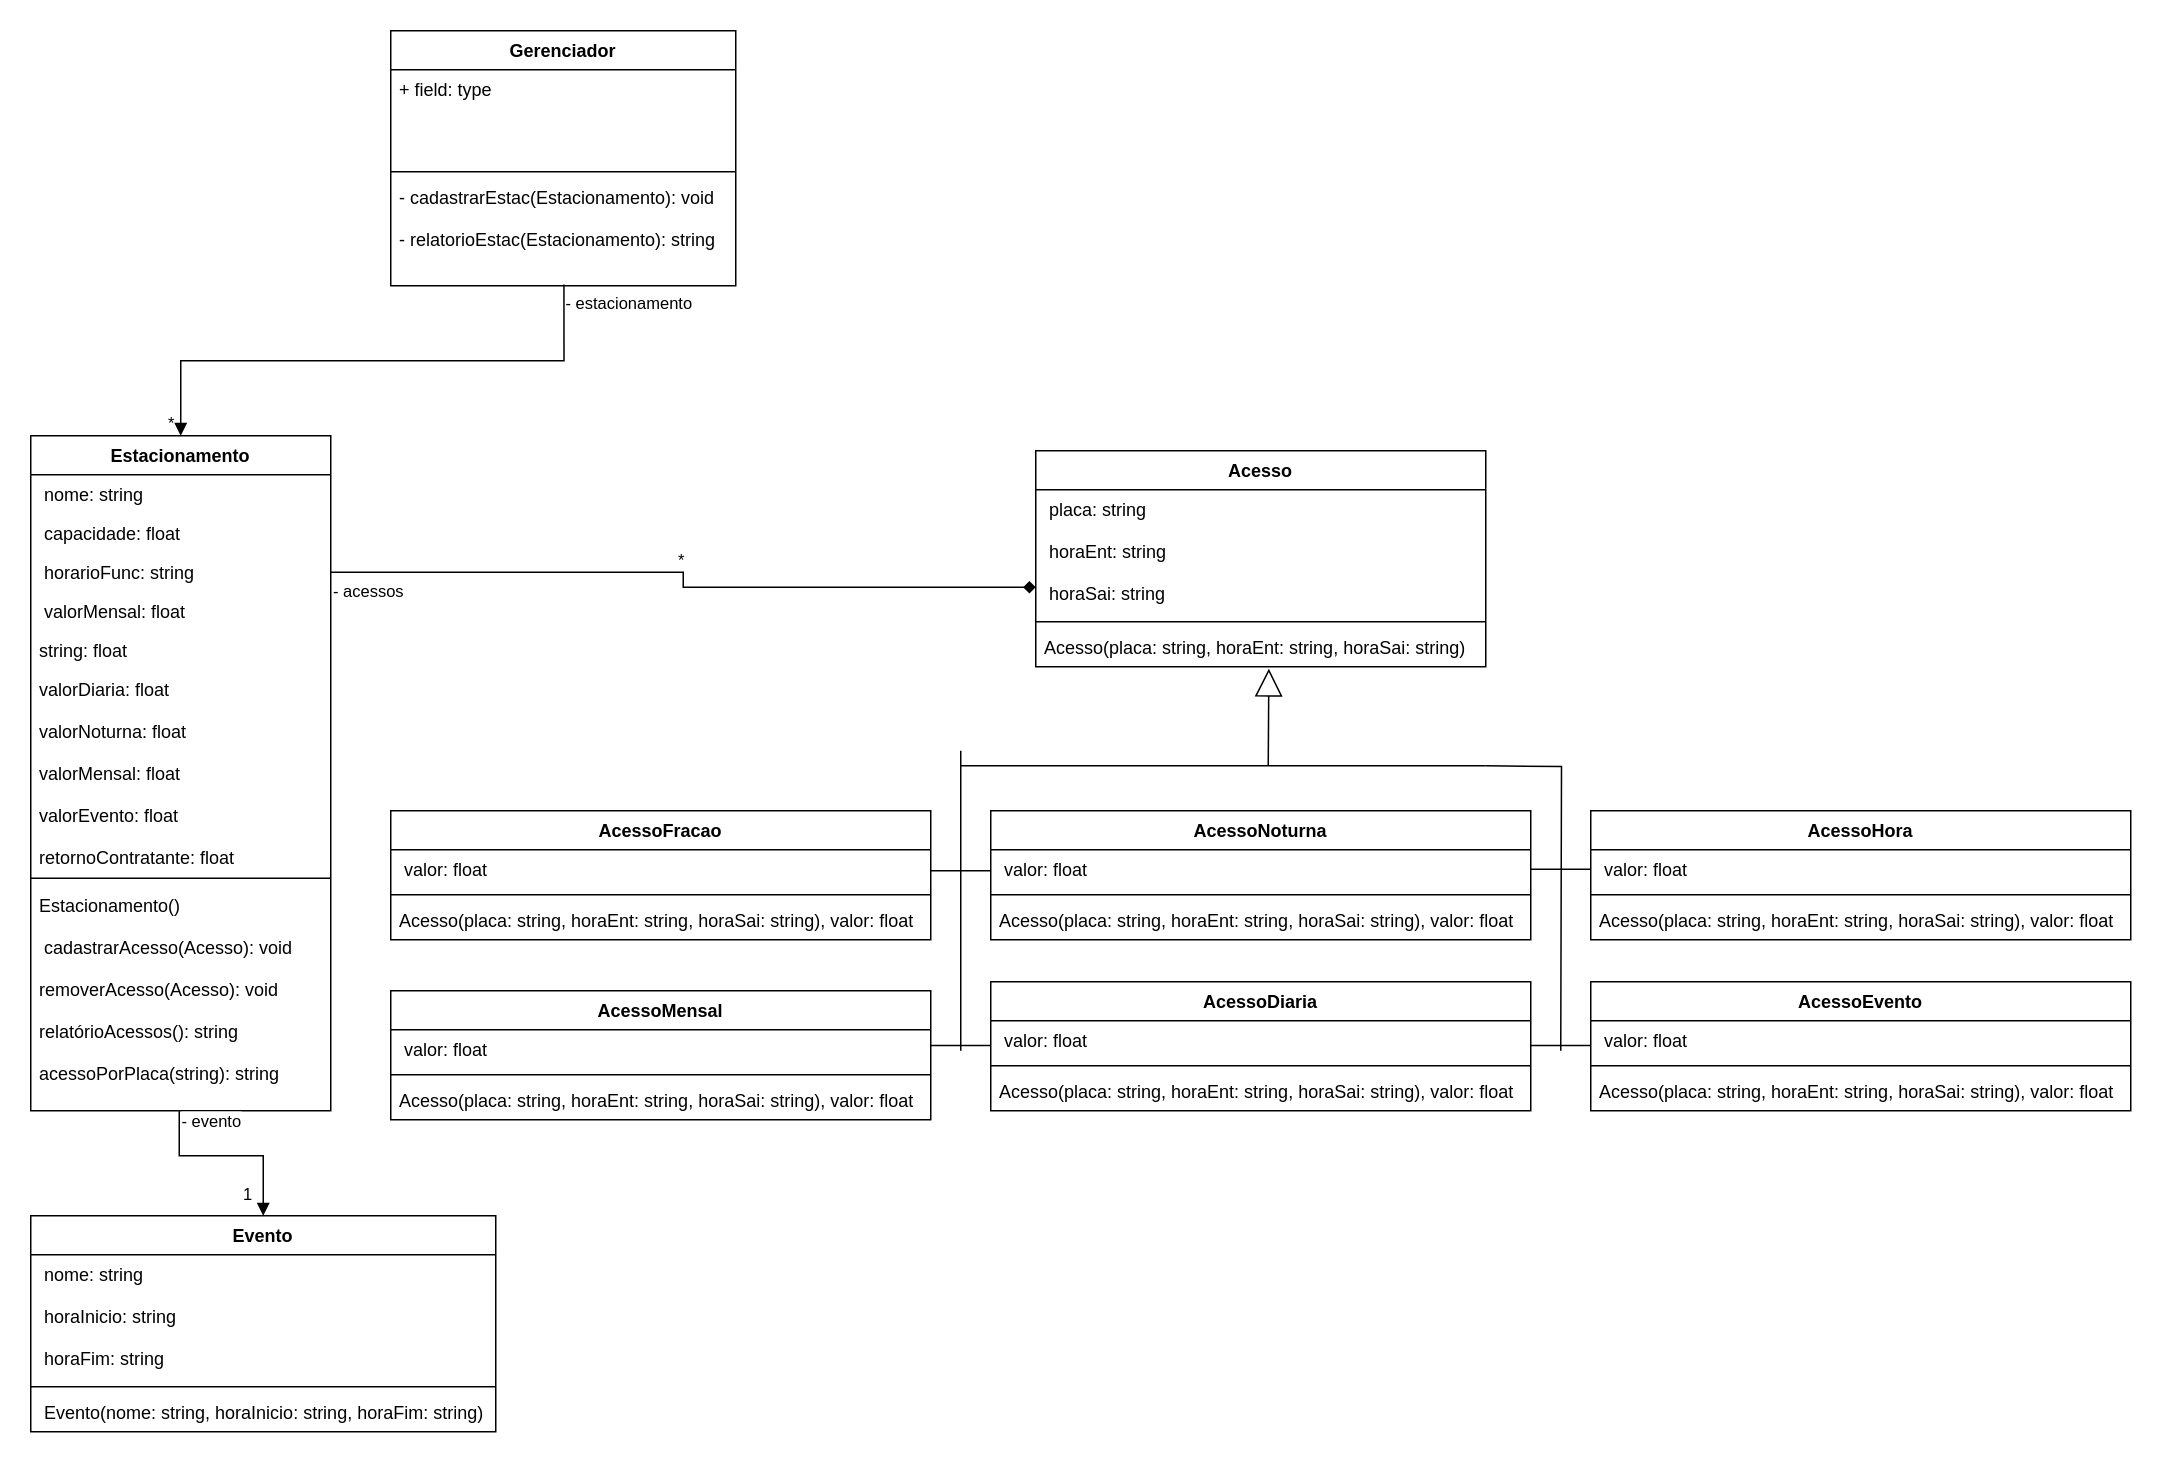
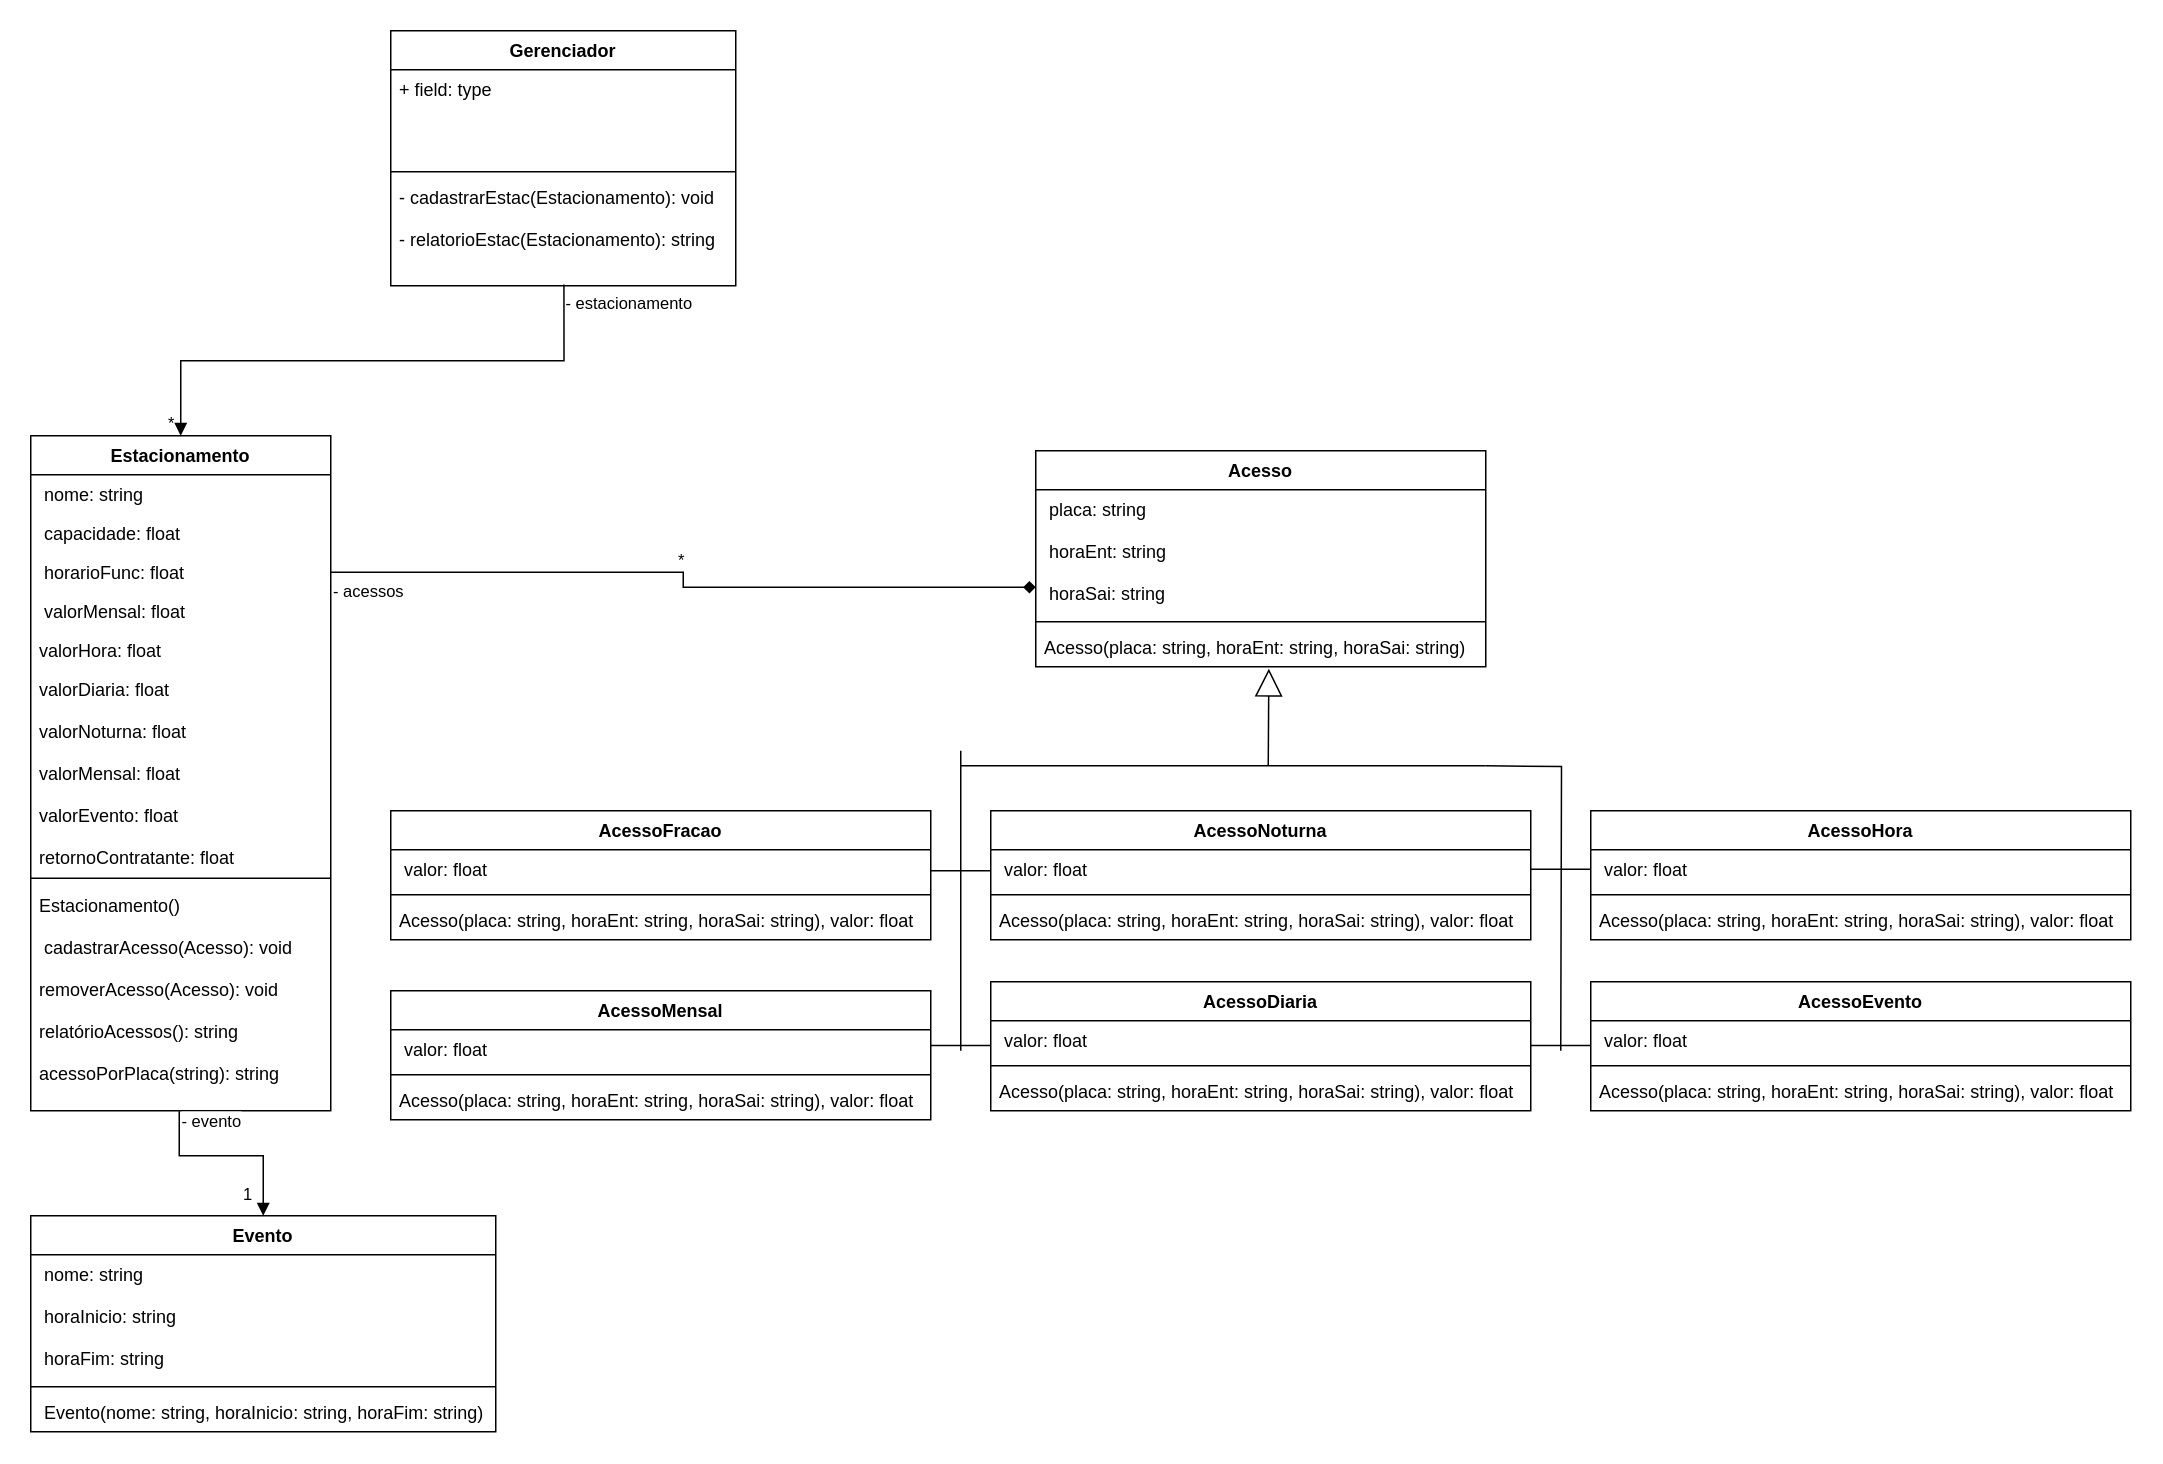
node "horarioFunc: string": label "horarioFunc: string" -> "horarioFunc: float"
node "string: float": label "string: float" -> "valorHora: float"
